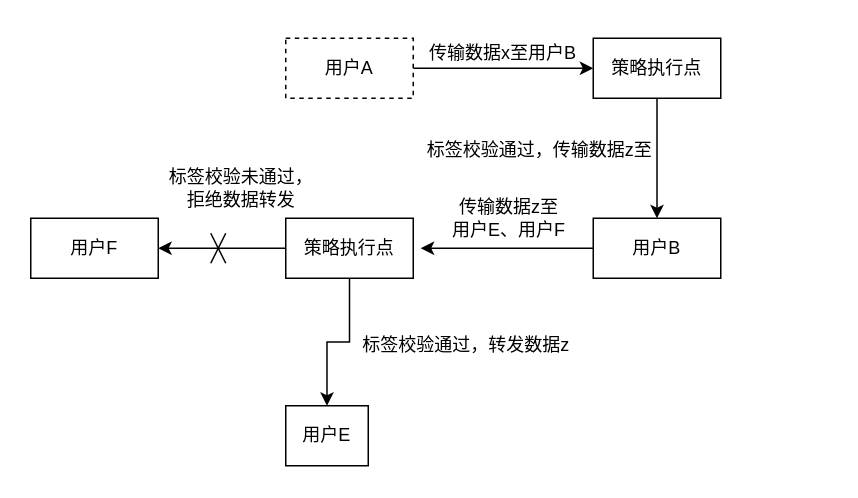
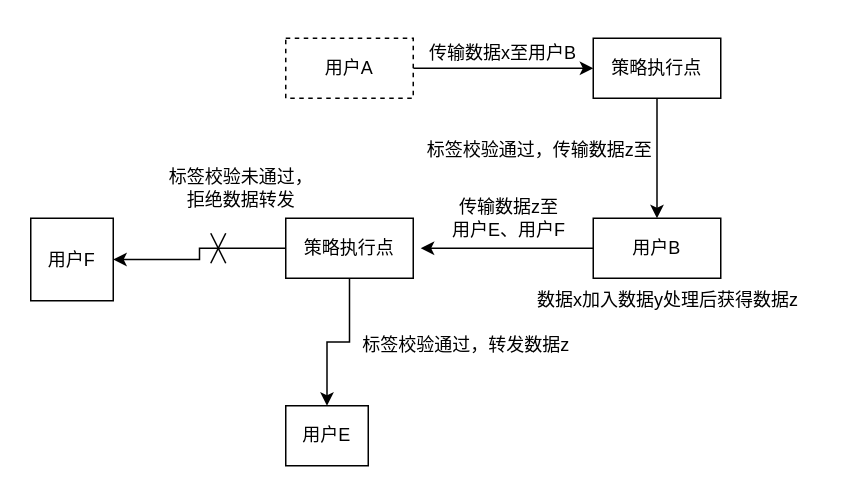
node "用户F": size 128x60 -> 83x83
node "数据x加入数据y处理后获得数据z": added
